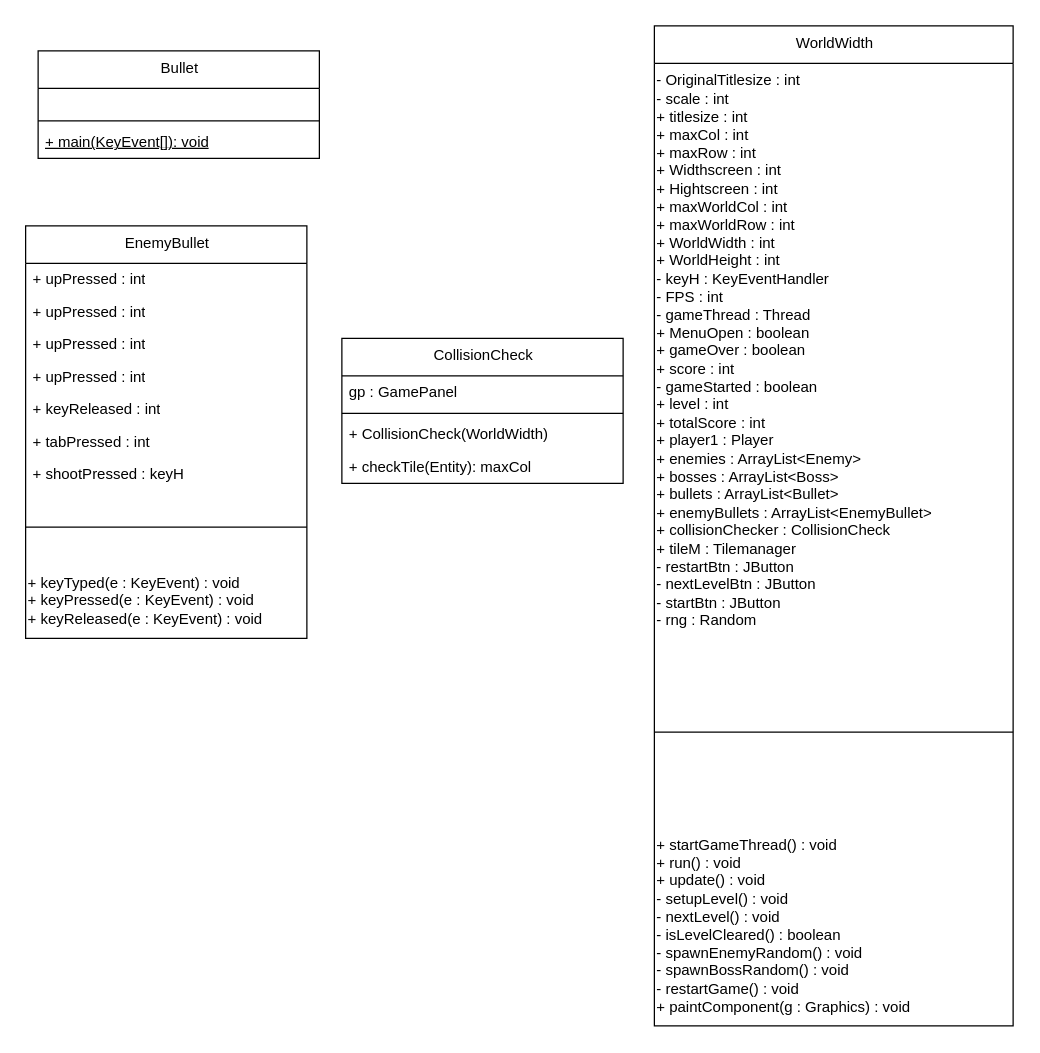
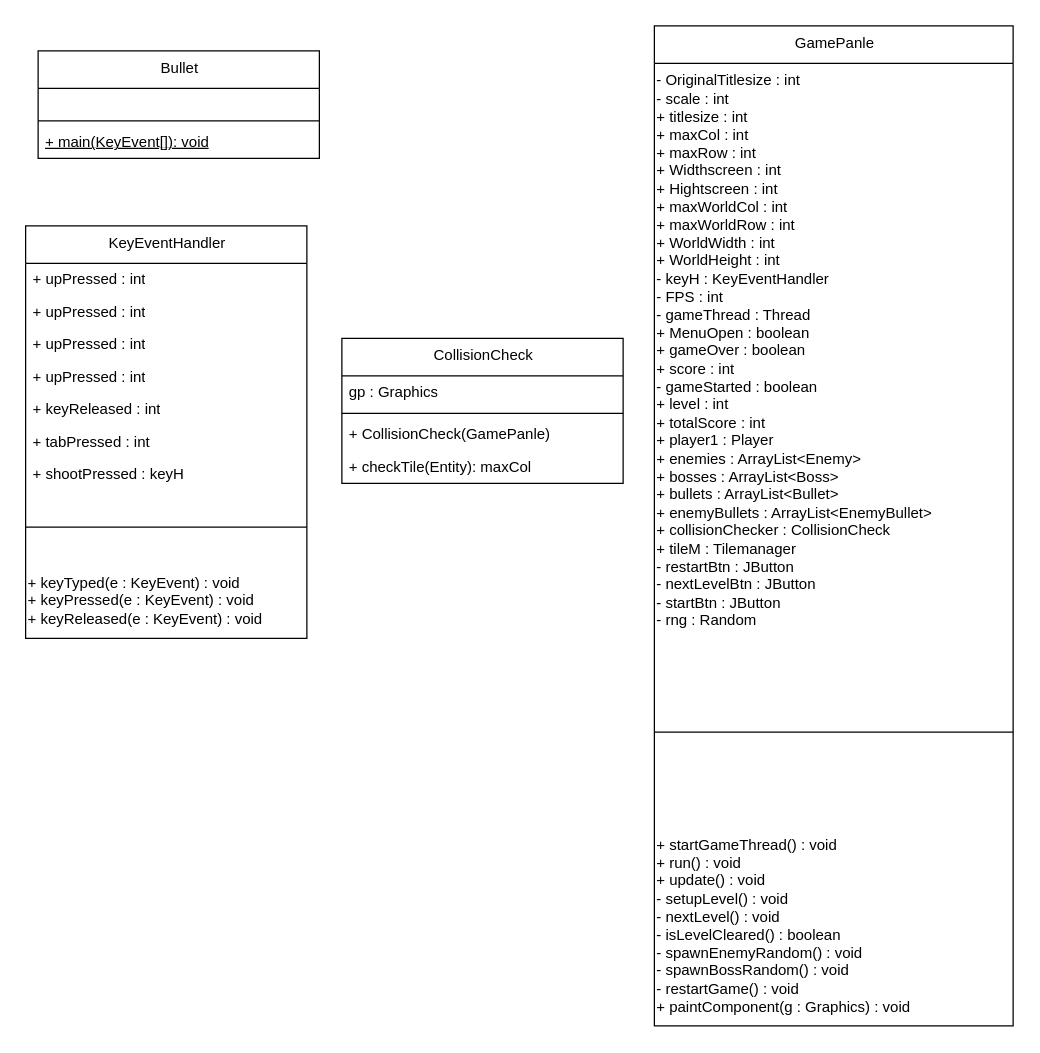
node "WorldWidth": label "WorldWidth" -> "GamePanle"
node "EnemyBullet": label "EnemyBullet" -> "KeyEventHandler"
node "gp : GamePanel": label "gp : GamePanel" -> "gp : Graphics"
node "+ CollisionCheck(WorldWidth)": label "+ CollisionCheck(WorldWidth)" -> "+ CollisionCheck(GamePanle)"
